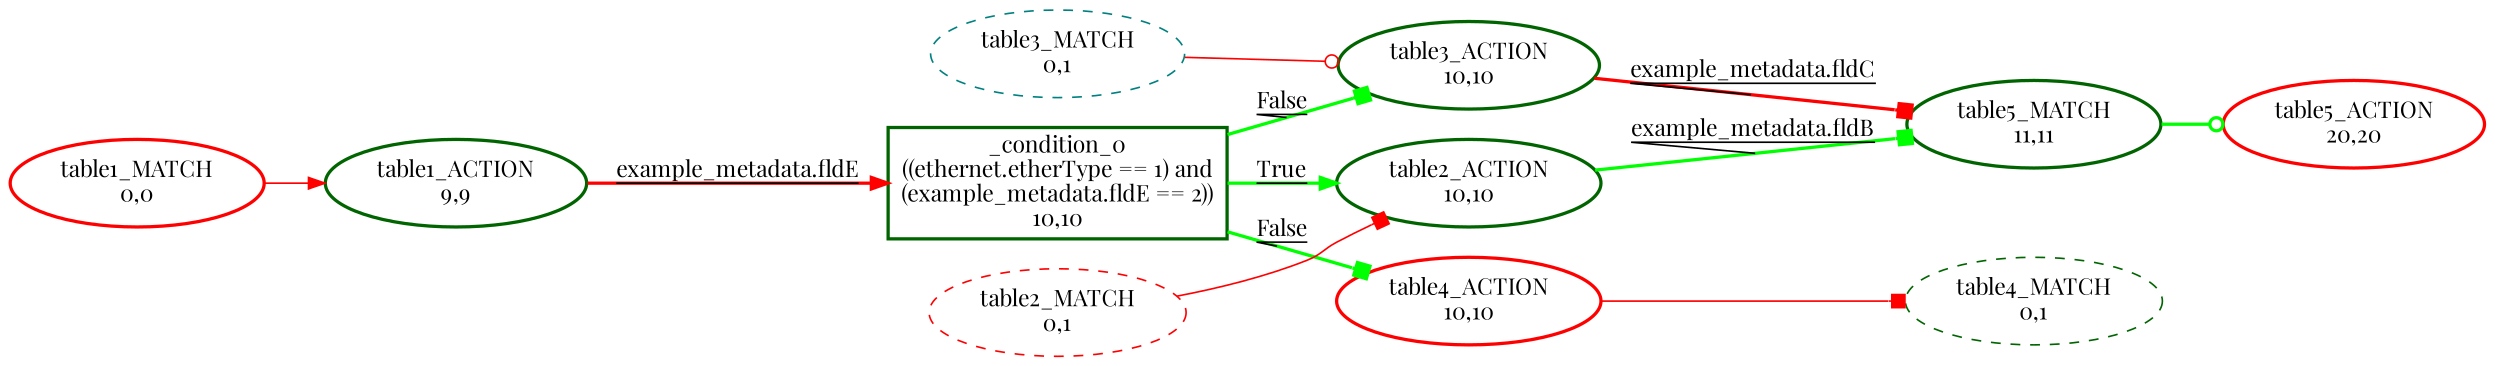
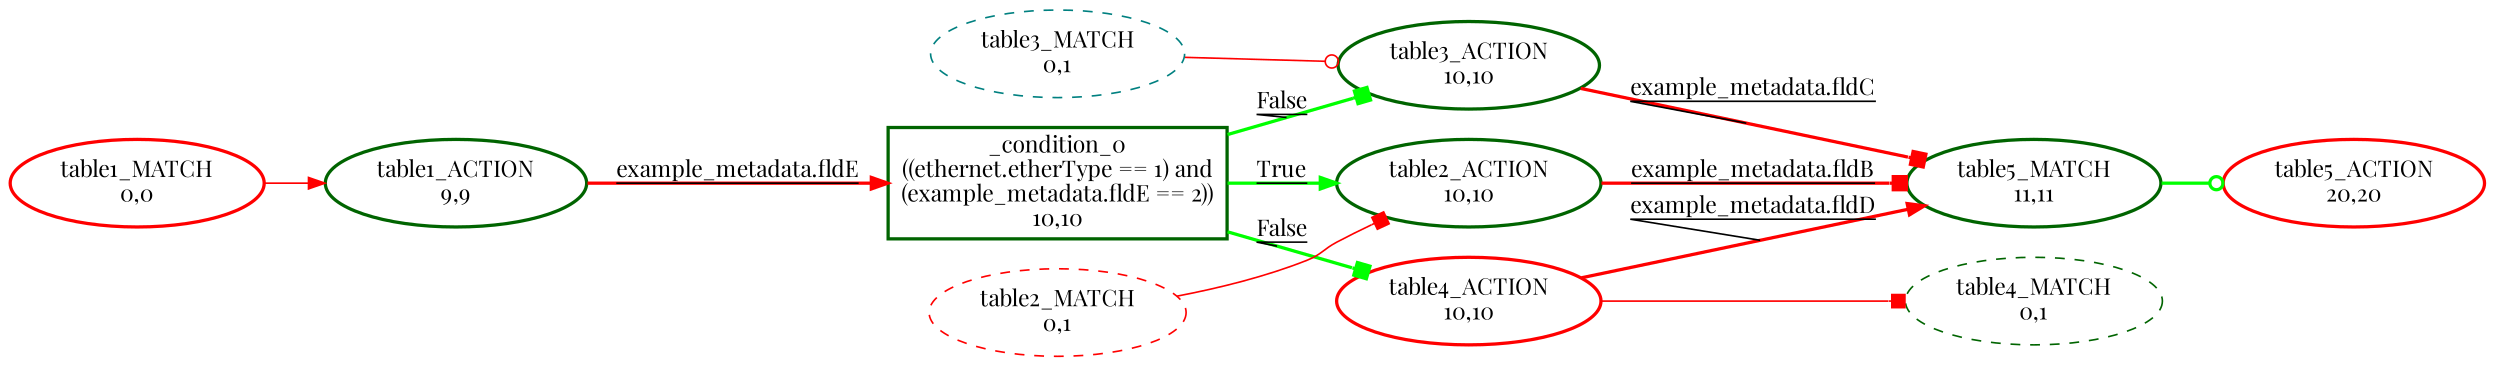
edge "table2_ACTION 10,10" -> "table5_MATCH 11,11": color green -> red
edge "table4_ACTION 10,10" -> "table5_MATCH 11,11": added, label "example_metadata.fldD"
